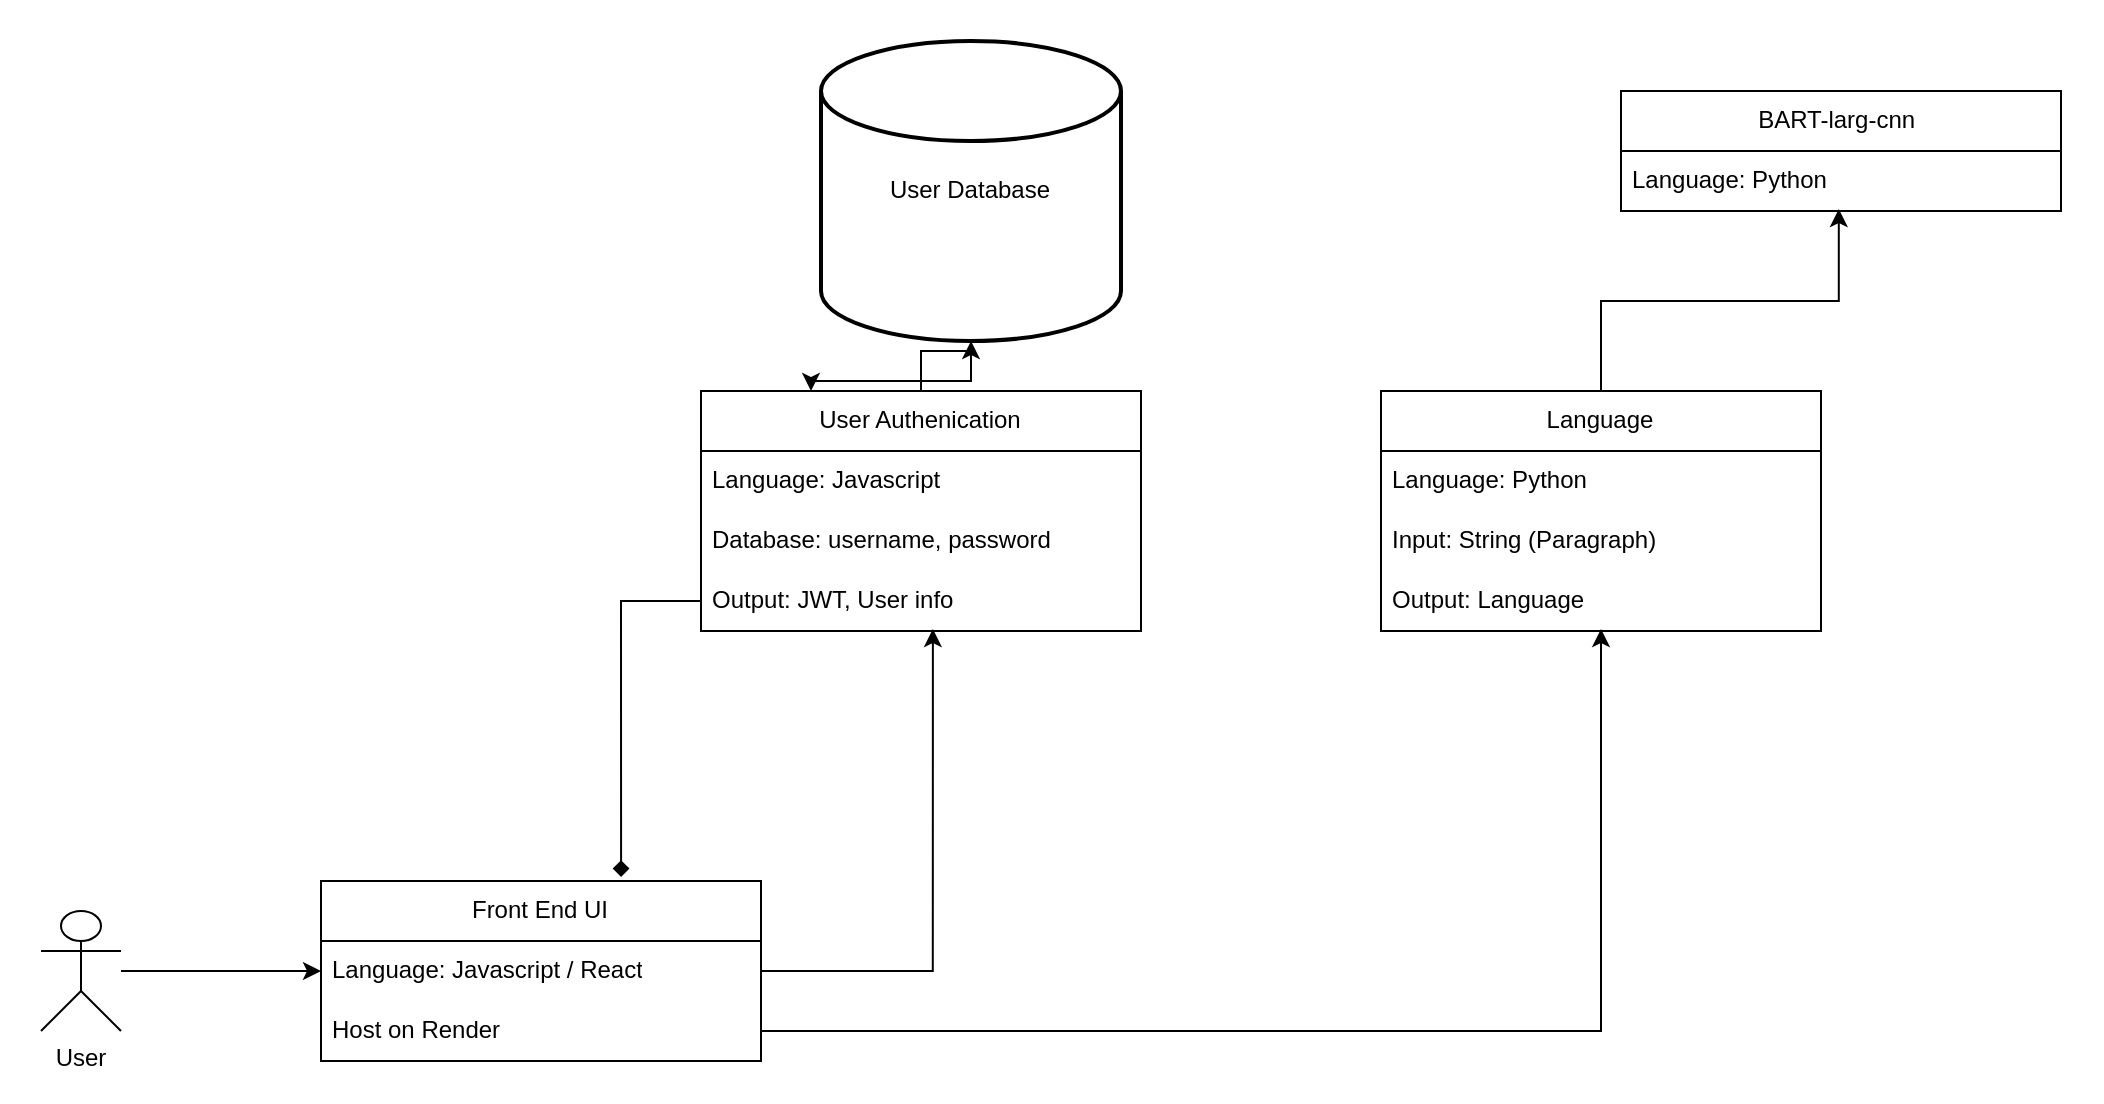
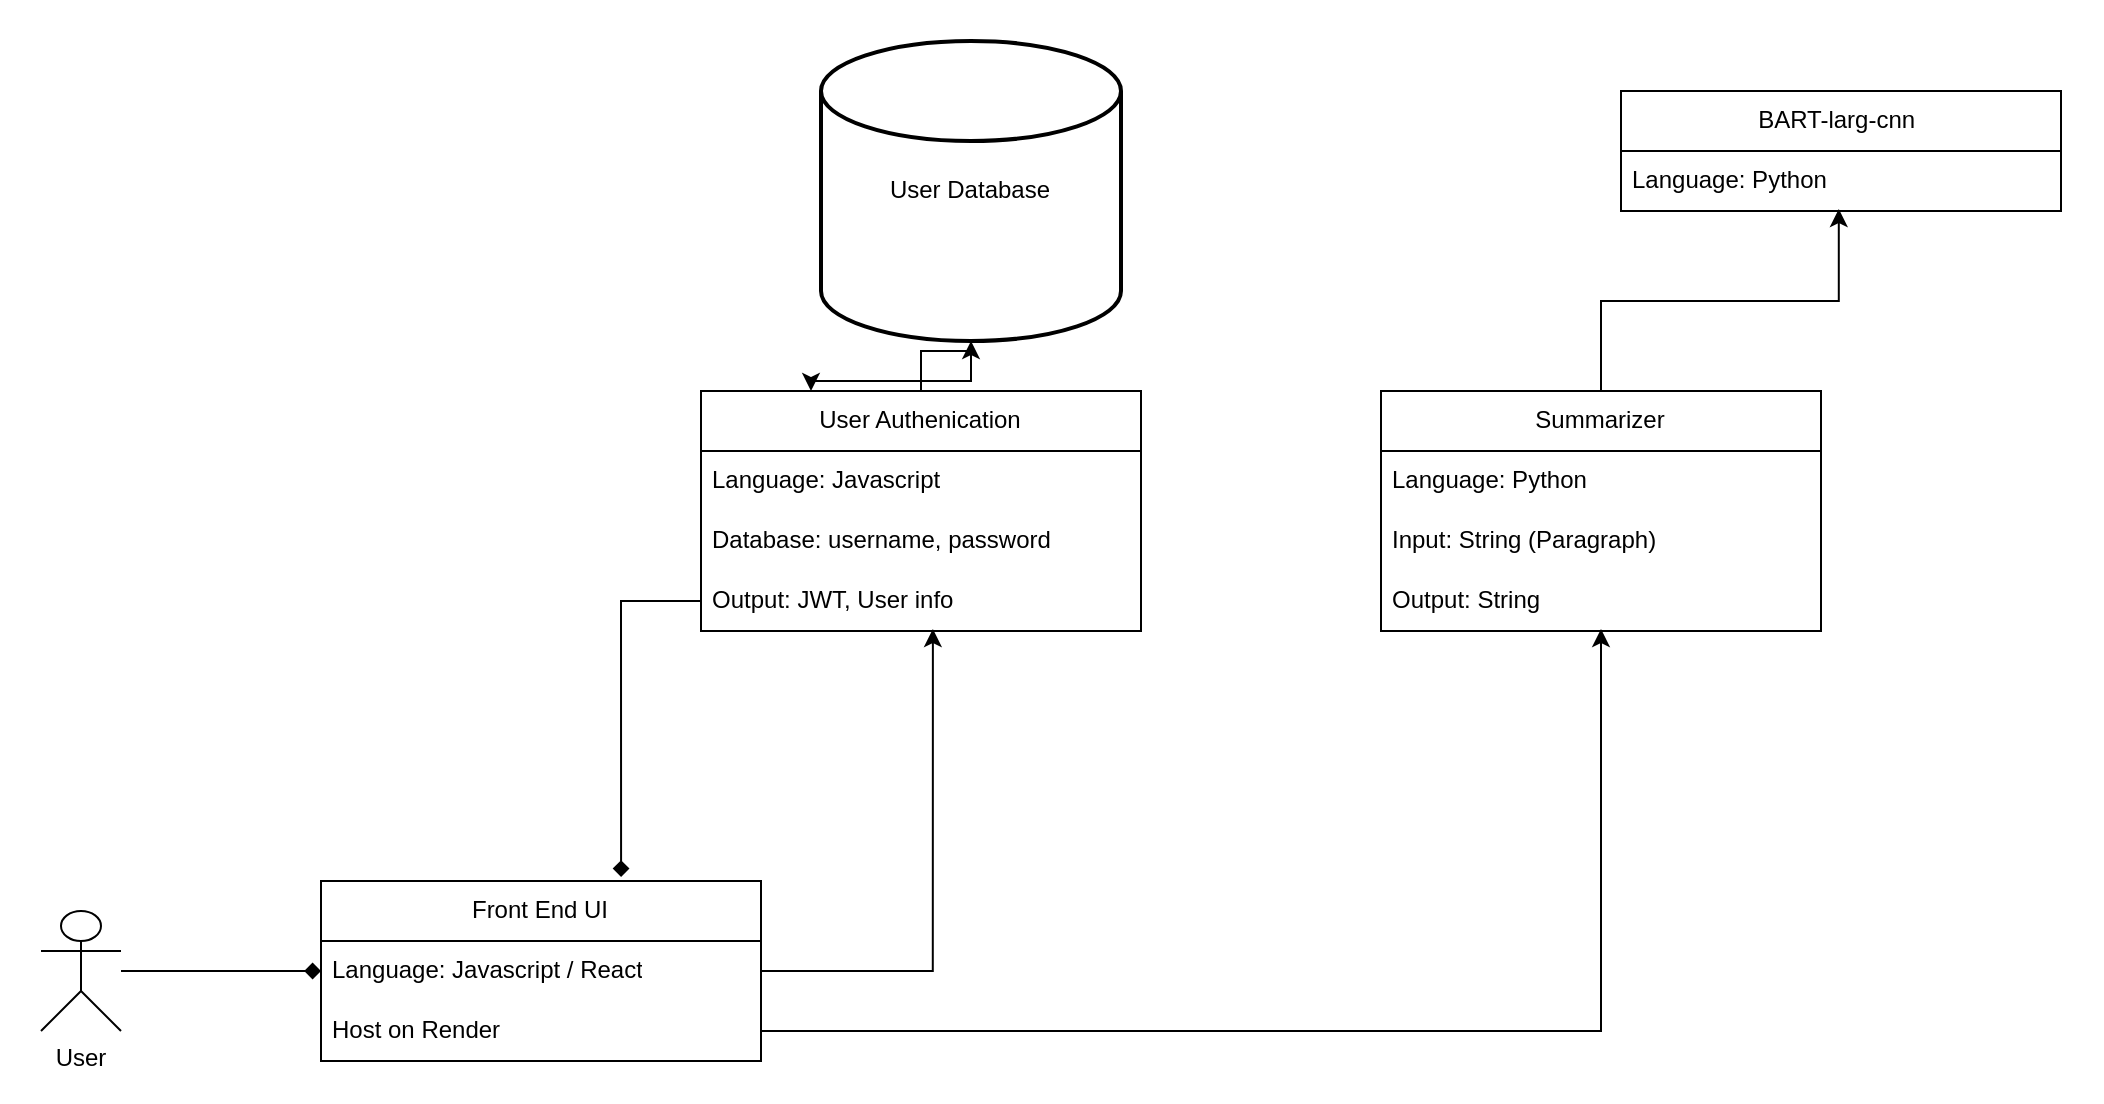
node "Language": label "Language" -> "Summarizer"
node "Output: Language": label "Output: Language" -> "Output: String"
edge "User" -> "Language: Javascript / React": arrowhead classic -> diamond
